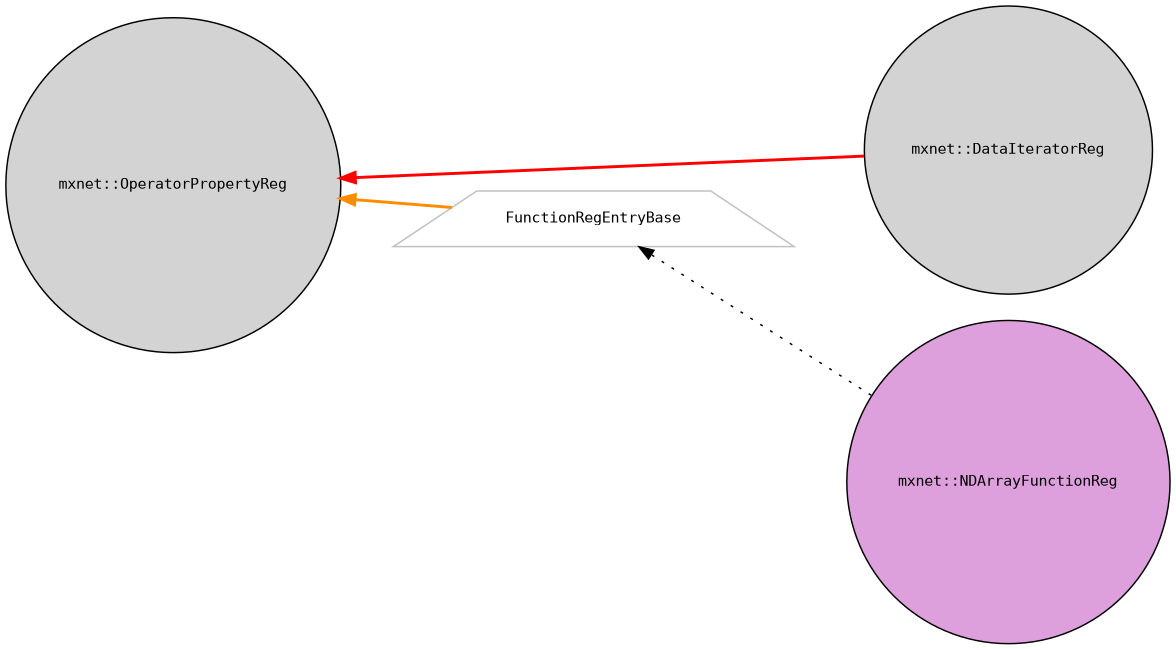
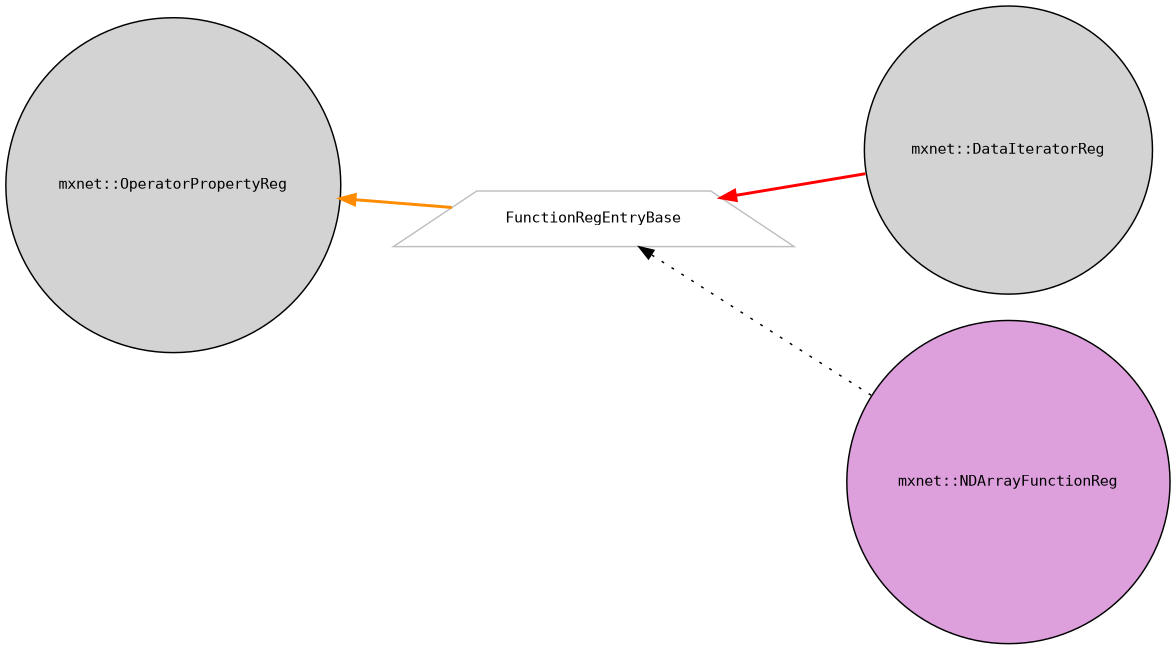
edge "mxnet::DataIteratorReg" -> "mxnet::OperatorPropertyReg": now "mxnet::DataIteratorReg" -> "FunctionRegEntryBase"
